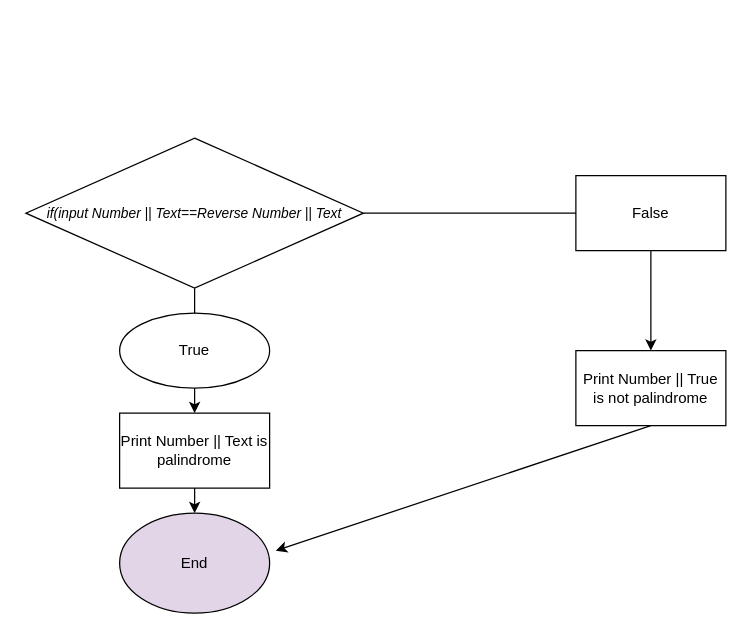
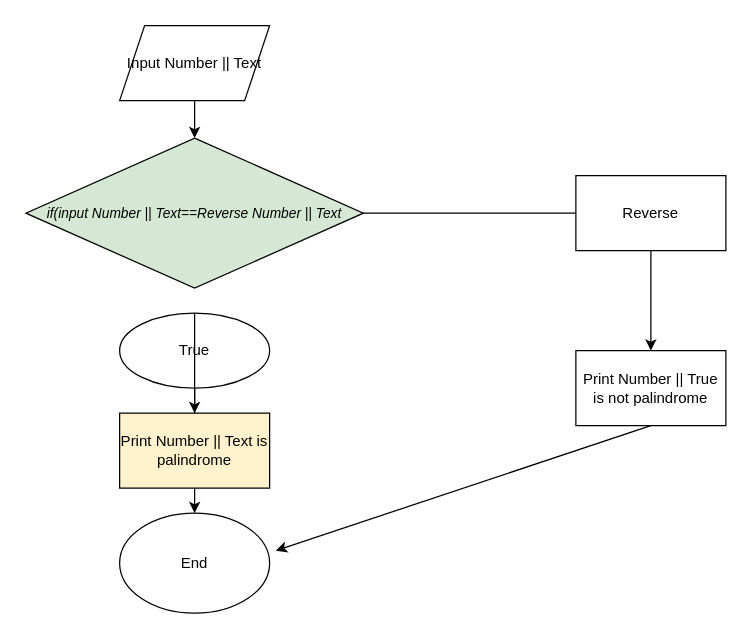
node "Input Number || Text": added
edge "Input Number || Text" -> "if(input Number || Text==Reverse Number || Text": added
node "if(input Number || Text==Reverse Number || Text": fillcolor #ffffff -> #d5e8d4
node "False": label "False" -> "Reverse"
edge "if(input Number || Text==Reverse Number || Text" -- "True": now "Print Number || Text is palindrome" -- "True"
node "Print Number || Text is palindrome": fillcolor #ffffff -> #fff2cc
node "End": fillcolor #e1d5e7 -> #ffffff
